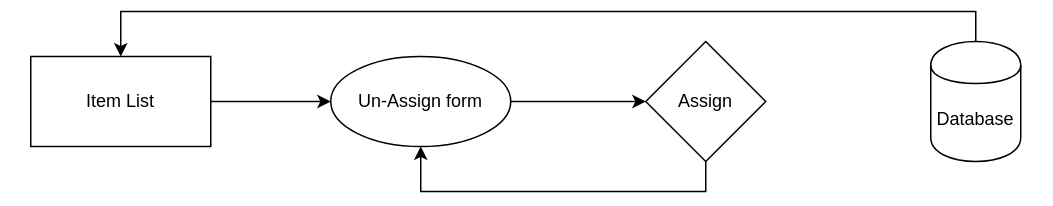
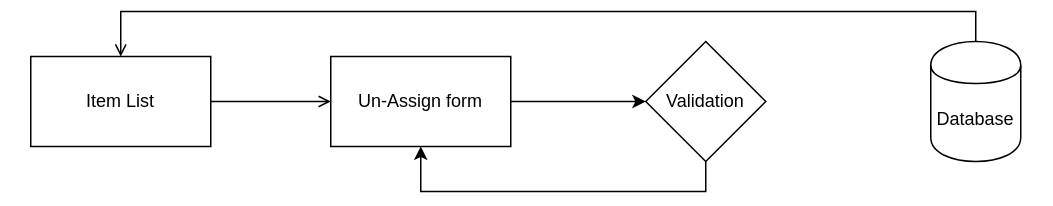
edge "Database" -> "Item List": arrowhead classic -> open
edge "Item List" -> "Un-Assign form": arrowhead classic -> open
node "Un-Assign form": shape ellipse -> rectangle
node "Assign": label "Assign" -> "Validation"
